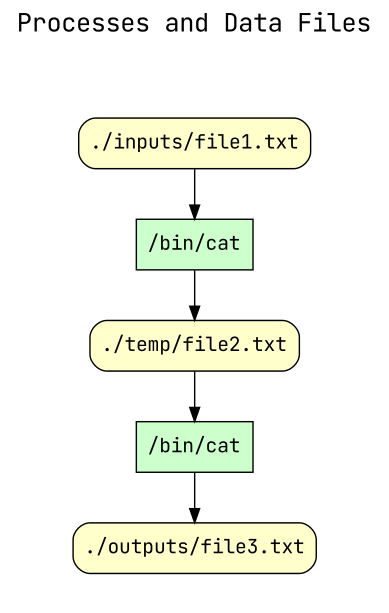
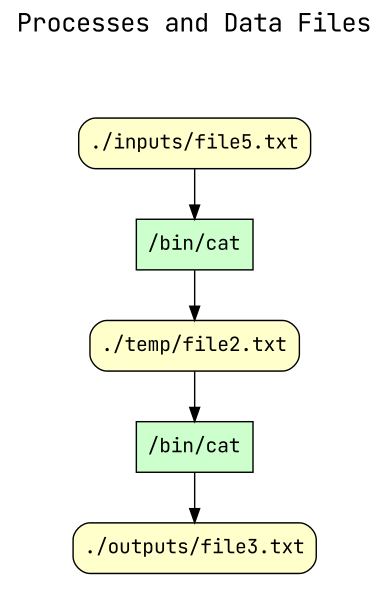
node "./inputs/file1.txt": label "./inputs/file1.txt" -> "./inputs/file5.txt"
